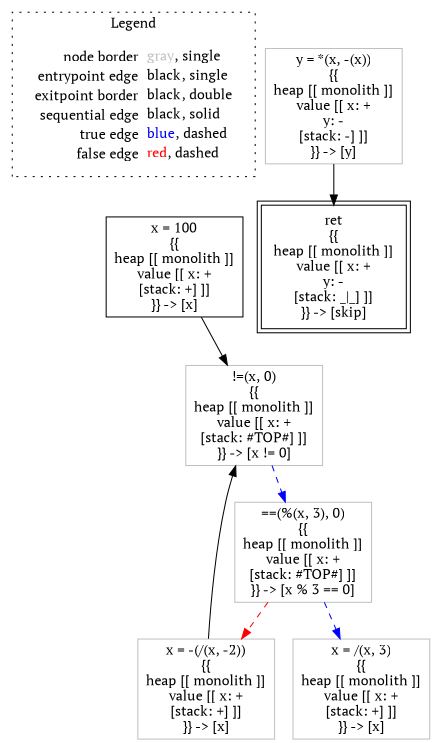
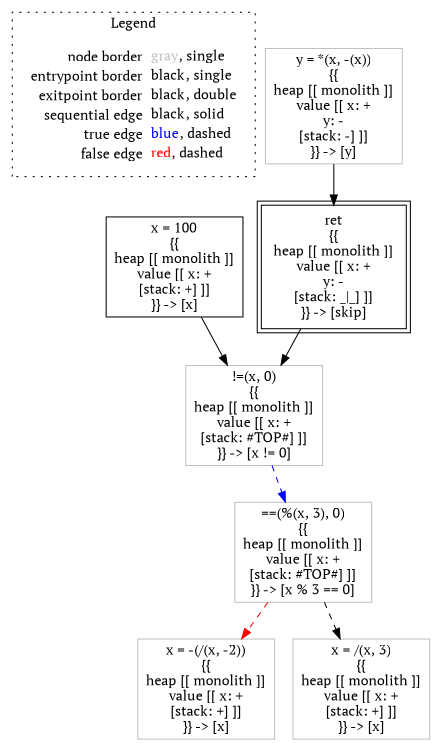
node "node border": text "entrypoint edge" -> "entrypoint border"
edge "x = -(/(x, -2))" -> "!=(x, 0)": now "ret" -> "!=(x, 0)"
edge "==(%(x, 3), 0)" -> "x = /(x, 3)": color blue -> black
